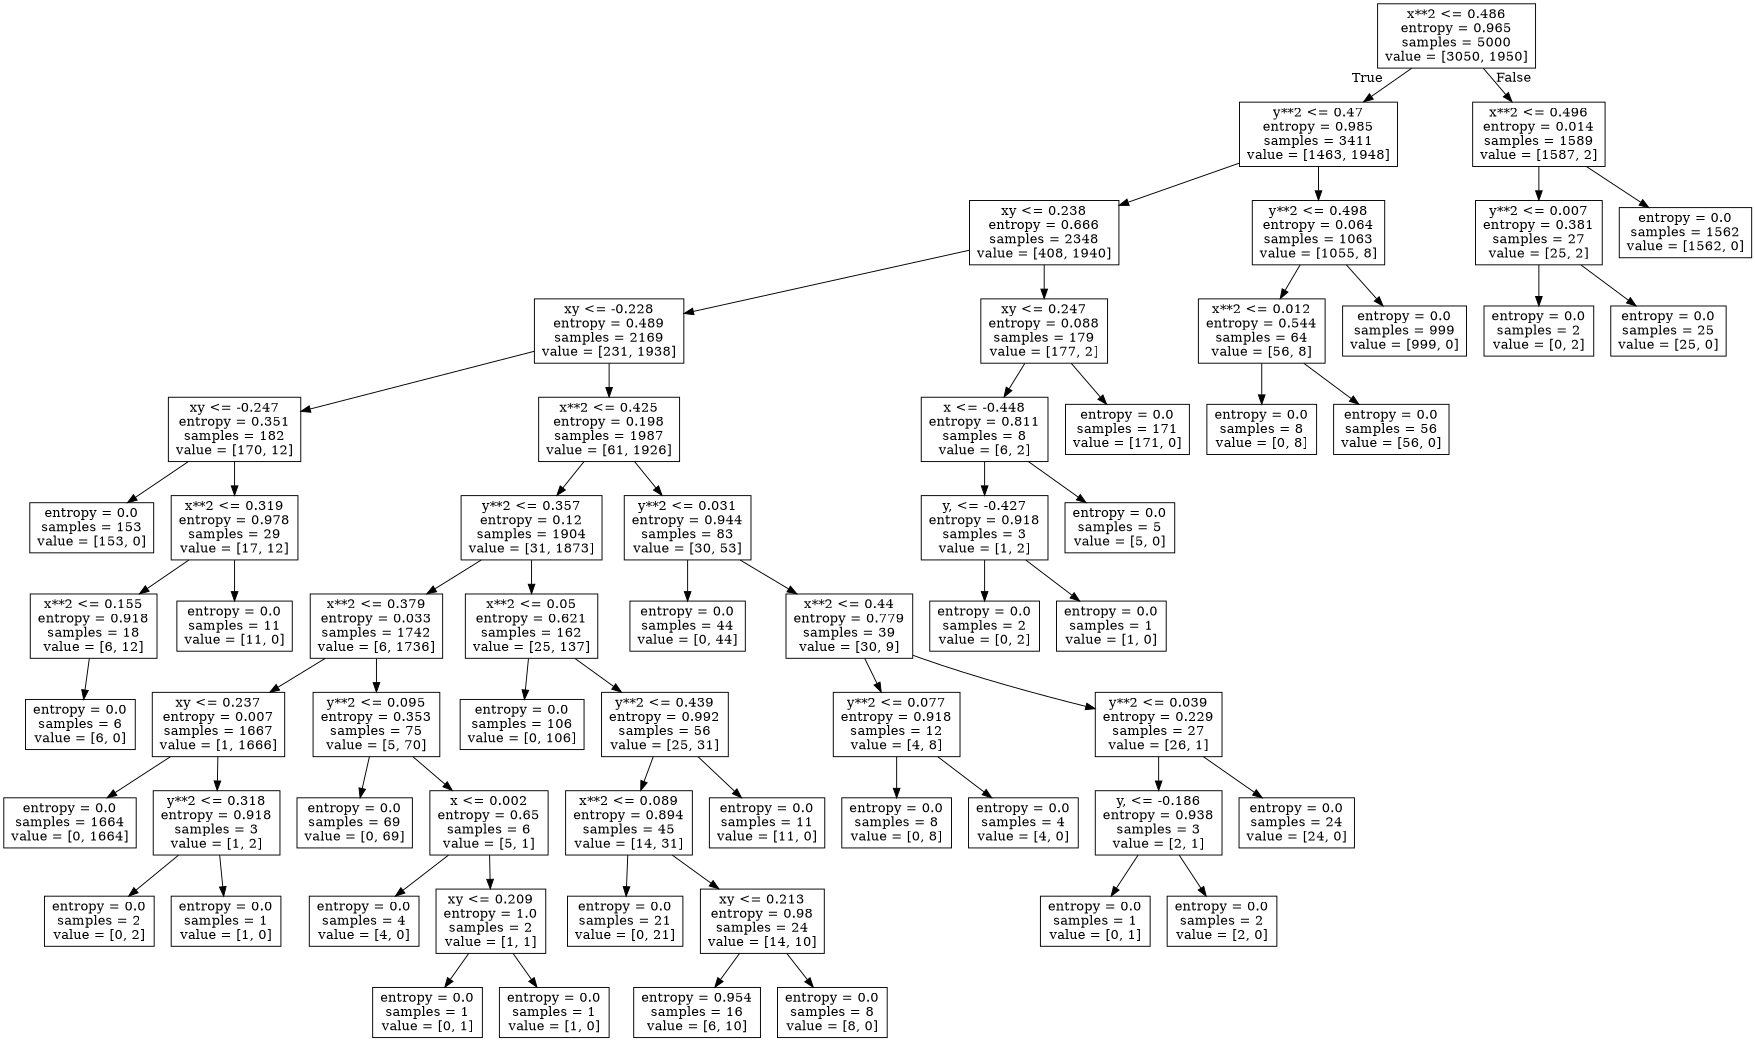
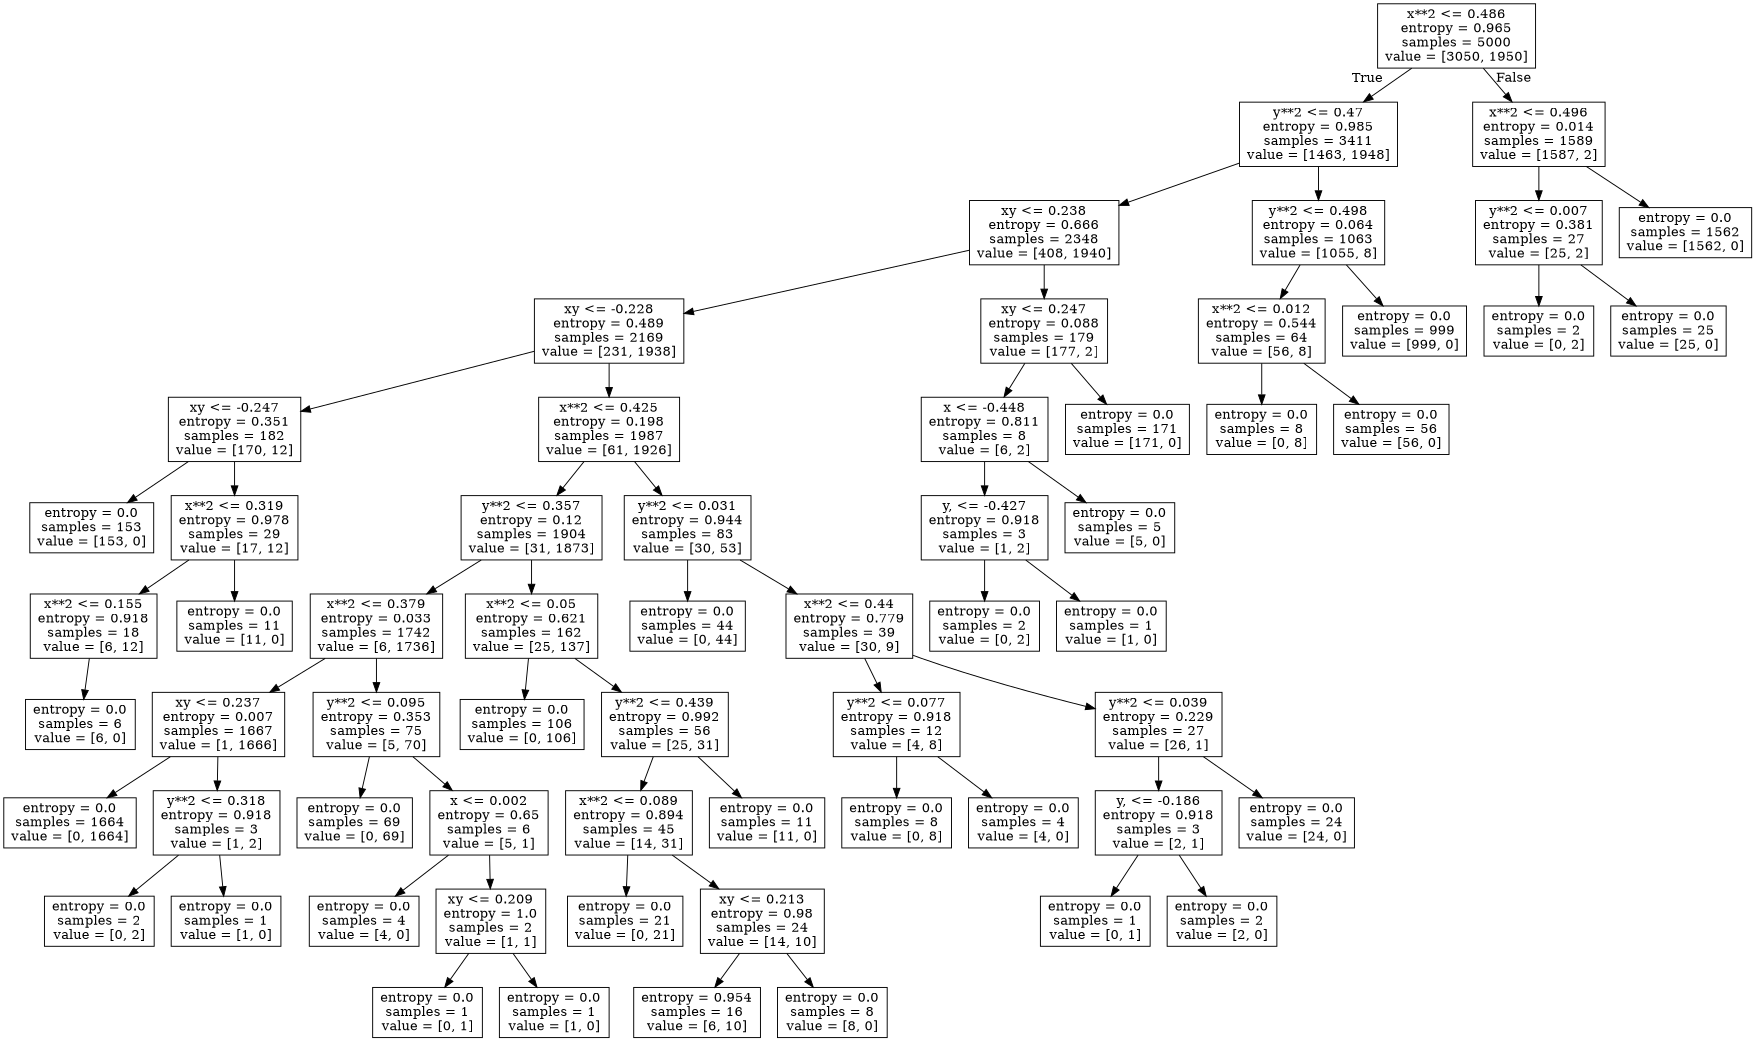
node "y, <= -0.186 entropy = 0.938 samples = 3 value = [2, 1]": label "y, <= -0.186 entropy = 0.938 samples = 3 value = [2, 1]" -> "y, <= -0.186 entropy = 0.918 samples = 3 value = [2, 1]"
